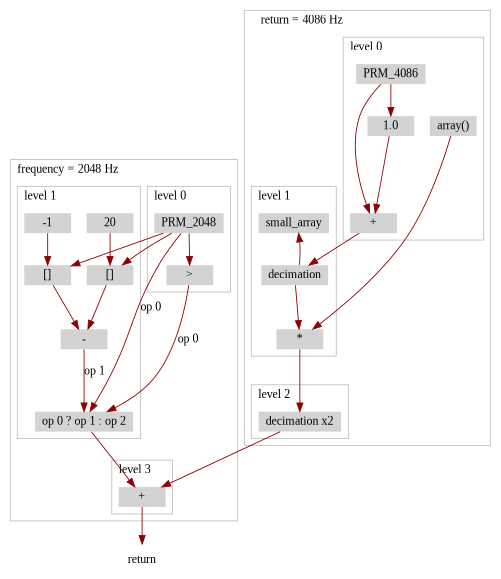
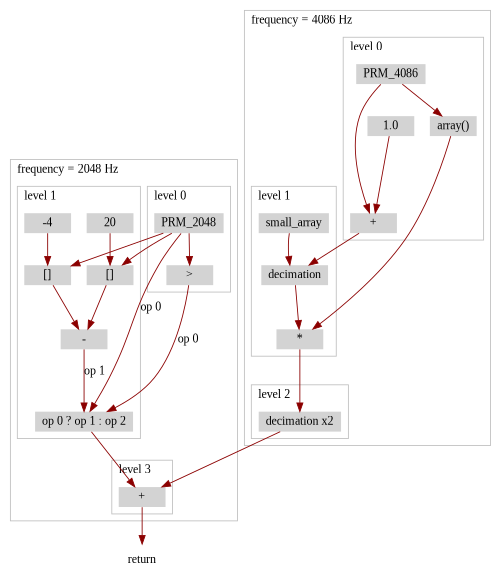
cluster "return = 4086 Hz": label "return = 4086 Hz" -> "frequency = 4086 Hz"
edge "PRM_4086" -> "1.0": now "PRM_4086" -> "array()"
node "-1": label "-1" -> "-4"
edge "decimation" -> "small_array": reversed
